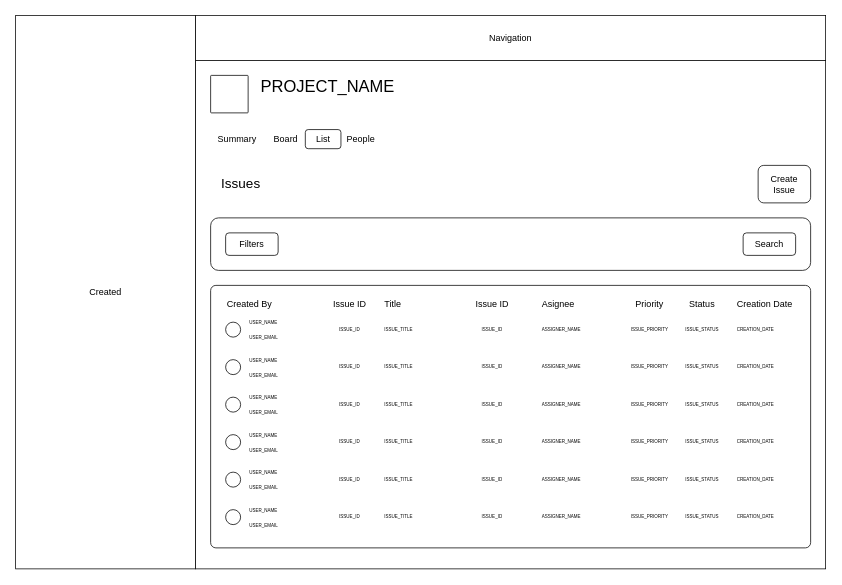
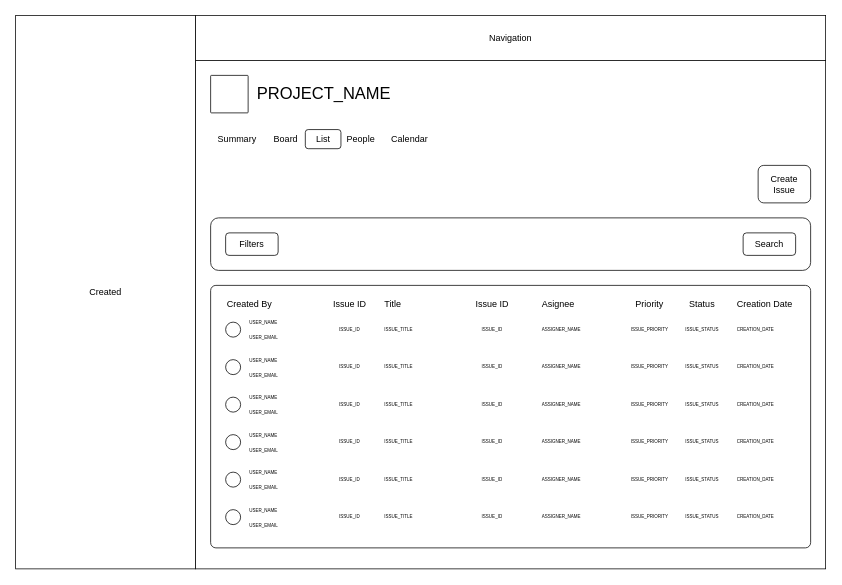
node "PROJECT_NAME": moved (323, 87) -> (319, 94)
node "Calendar": added
node "Issues": removed
